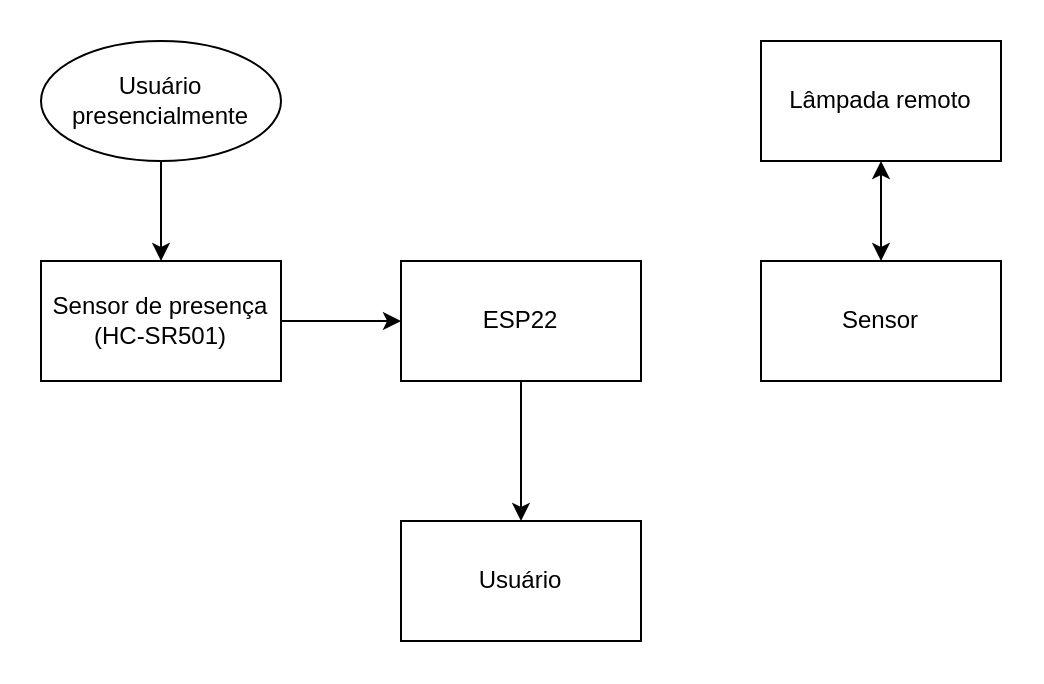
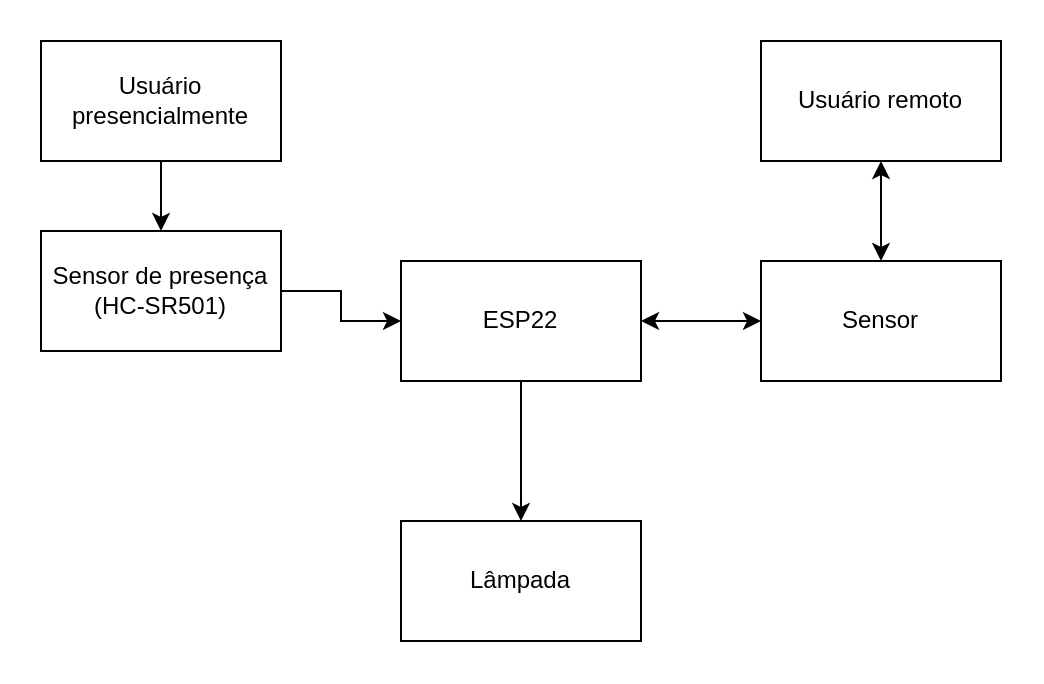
node "Usuário presencialmente": shape ellipse -> rectangle
node "Lâmpada remoto": label "Lâmpada remoto" -> "Usuário remoto"
node "Sensor de presença (HC-SR501)": moved (161, 321) -> (161, 291)
edge "ESP22" -- "Sensor": added
node "Usuário": label "Usuário" -> "Lâmpada"
